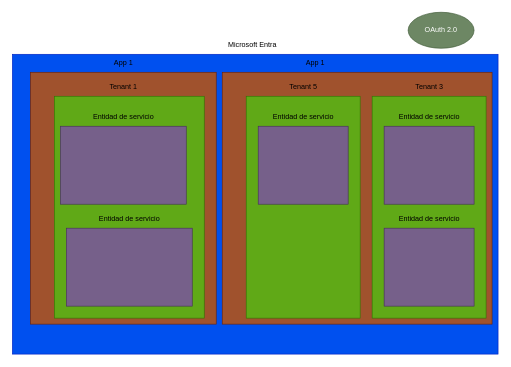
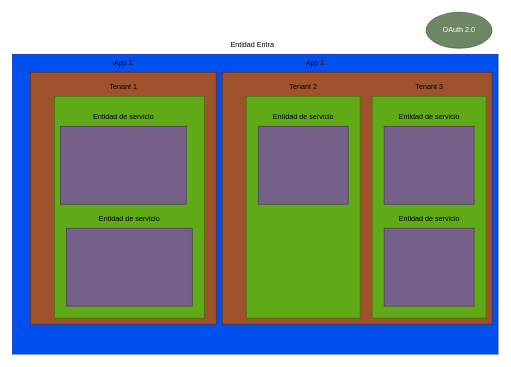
node "OAuth 2.0": moved (441, 30) -> (459, 30)
node "Microsoft Entra": label "Microsoft Entra" -> "Entidad Entra"
node "Tenant 5": label "Tenant 5" -> "Tenant 2"
